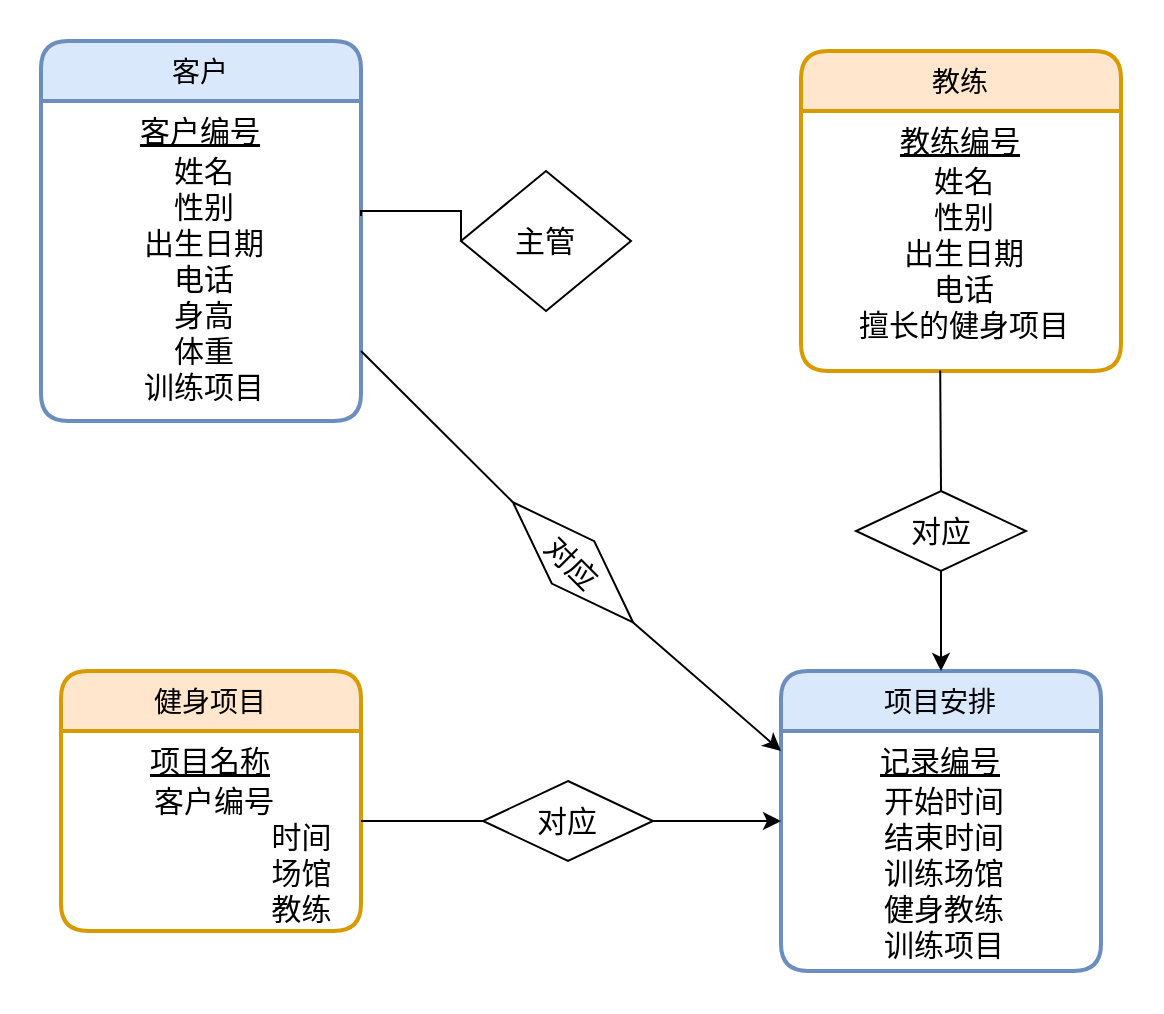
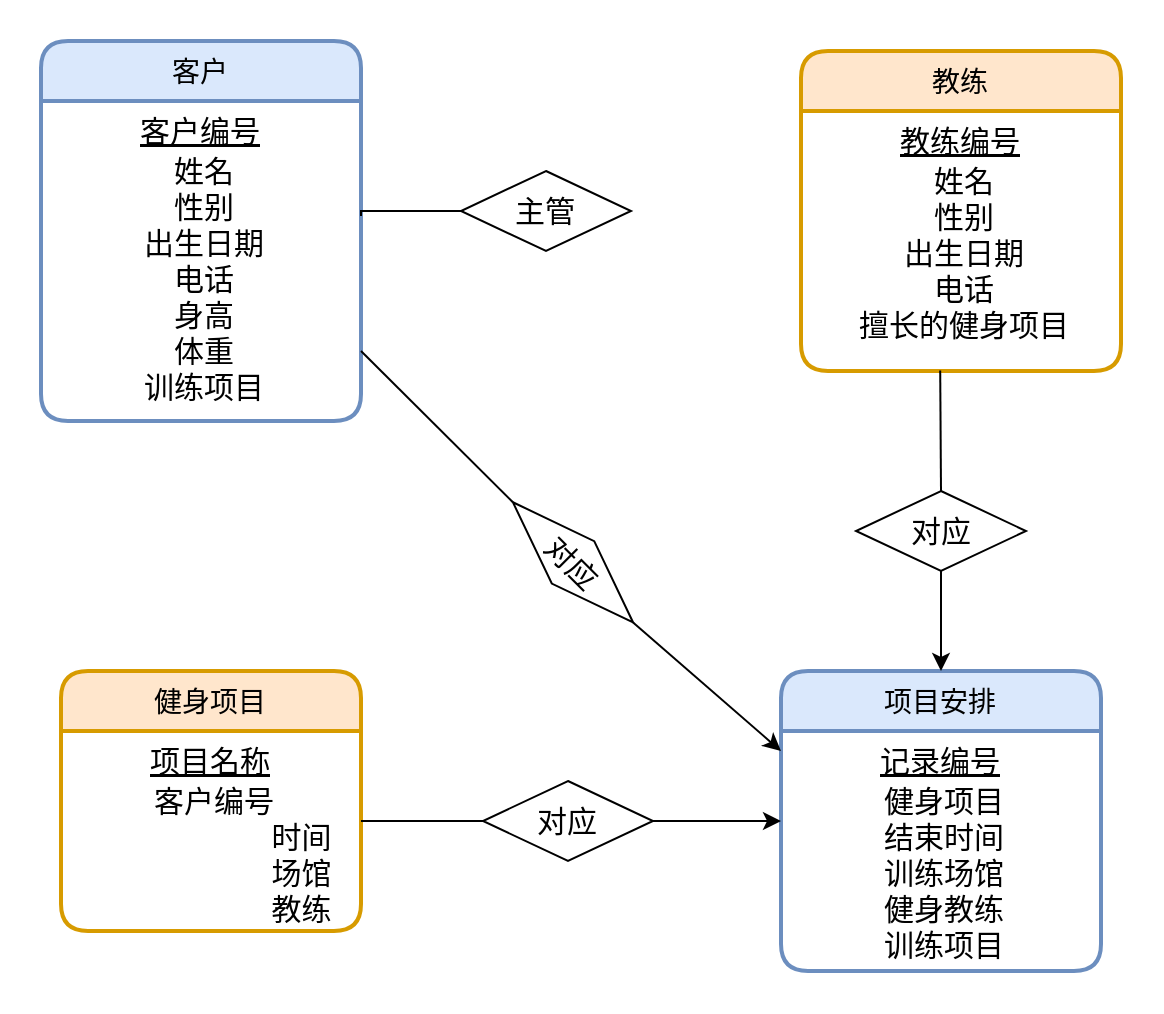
node "主管": size 170x140 -> 170x80
node "开始时间 结束时间 训练场馆 健身教练 训练项目": label "开始时间 结束时间 训练场馆 健身教练 训练项目" -> "健身项目 结束时间 训练场馆 健身教练 训练项目"
